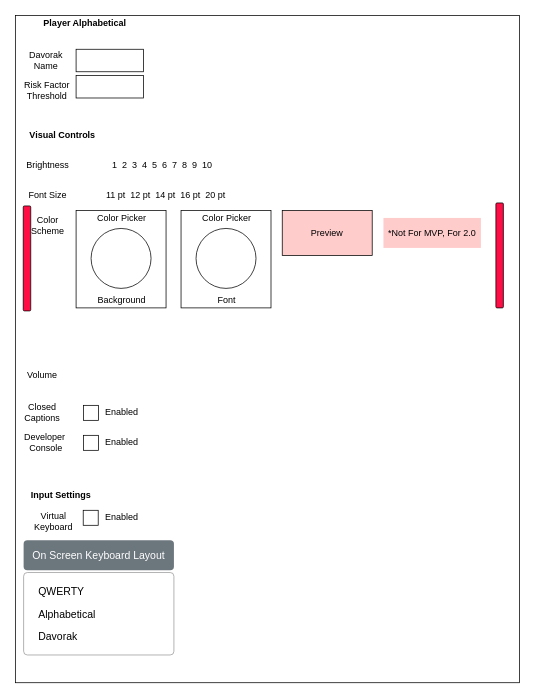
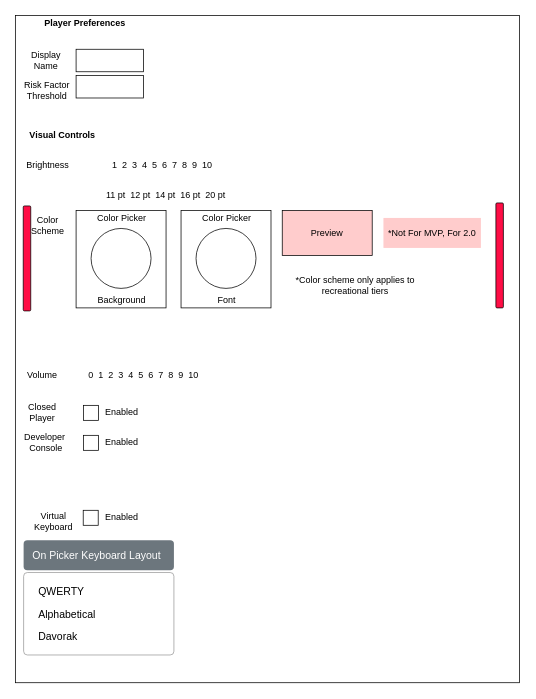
node "Player Alphabetical": label "Player Alphabetical" -> "Player Preferences"
node "Davorak Name": label "Davorak Name" -> "Display Name"
node "Font Size": removed
node "*Color scheme only applies to recreational tiers": added
node "0 1 2 3 4 5 6 7 8 9 10": added
node "Closed Captions": label "Closed Captions" -> "Closed Player"
node "Input Settings": removed
node "On Screen Keyboard Layout": label "On Screen Keyboard Layout" -> "On Picker Keyboard Layout"
